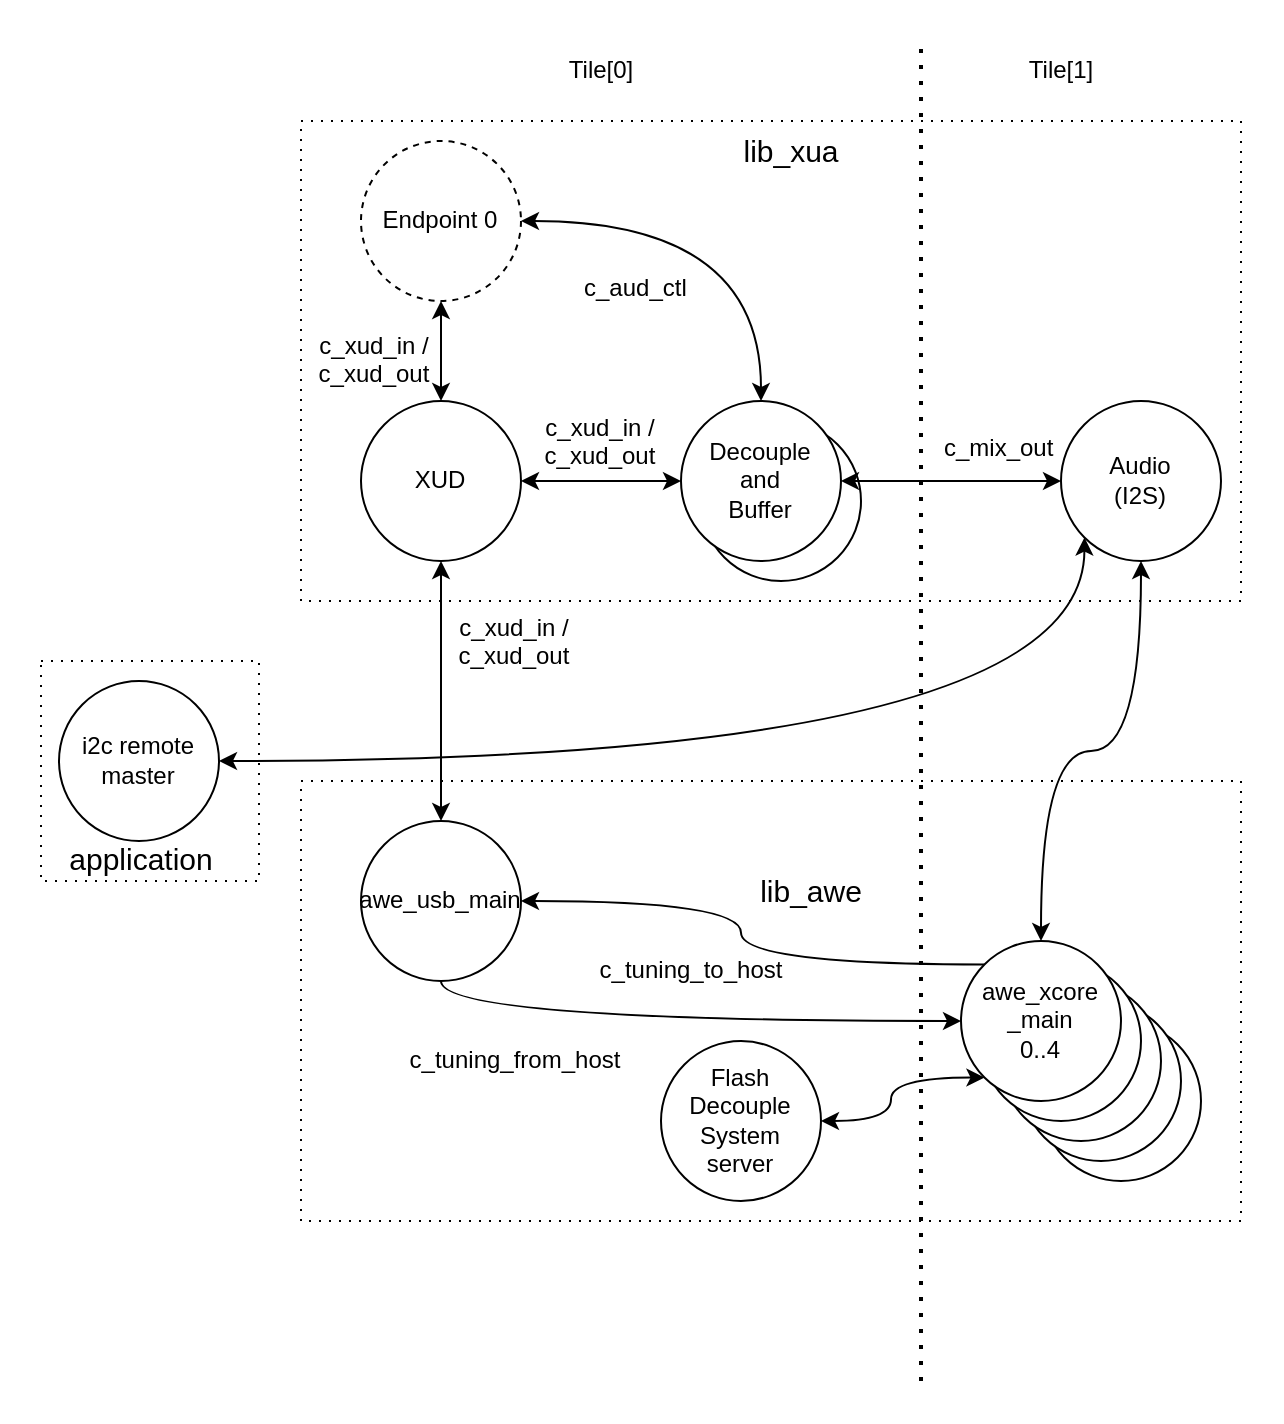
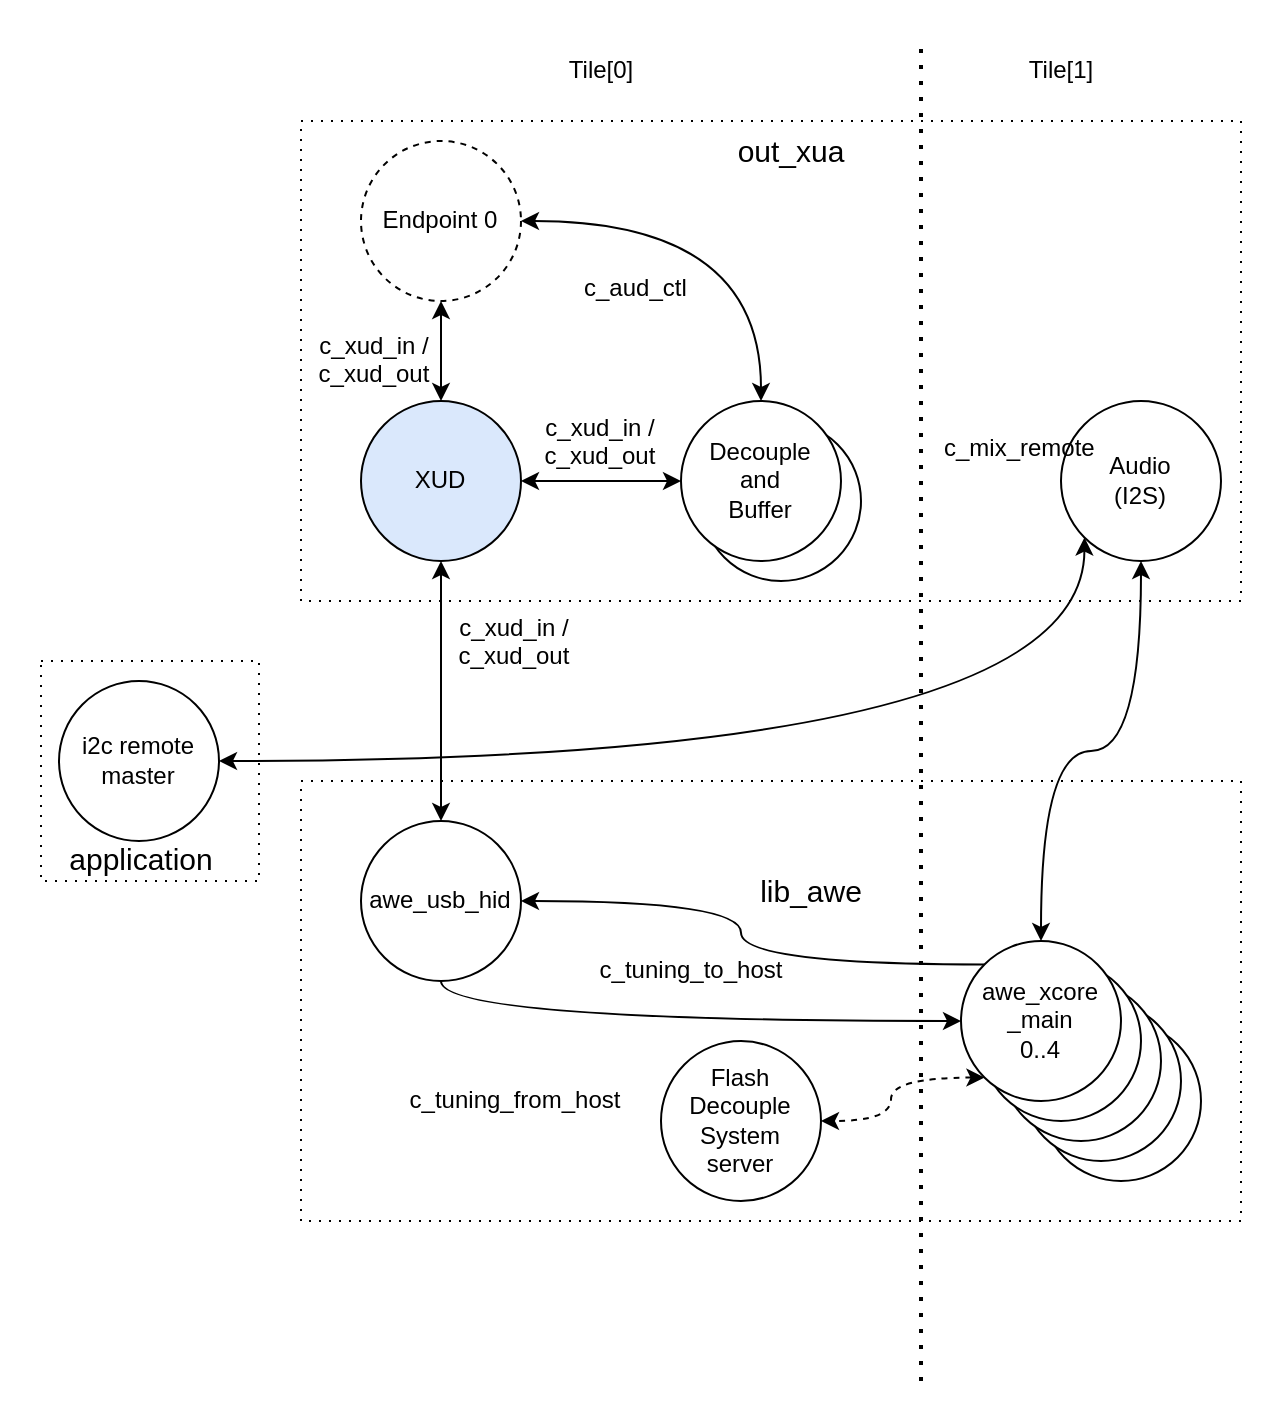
node "lib_xua": label "lib_xua" -> "out_xua"
node "c_mix_out": label "c_mix_out" -> "c_mix_remote"
node "XUD": fillcolor #ffffff -> #dae8fc
edge "Decouple and Buffer" -- "Audio (I2S)": removed
node "awe_usb_main": label "awe_usb_main" -> "awe_usb_hid"
node "c_tuning_from_host": moved (515, 1061) -> (515, 1101)
edge "awe_xcore _main 0..4" -- "Flash Decouple System server": style solid -> dashed
